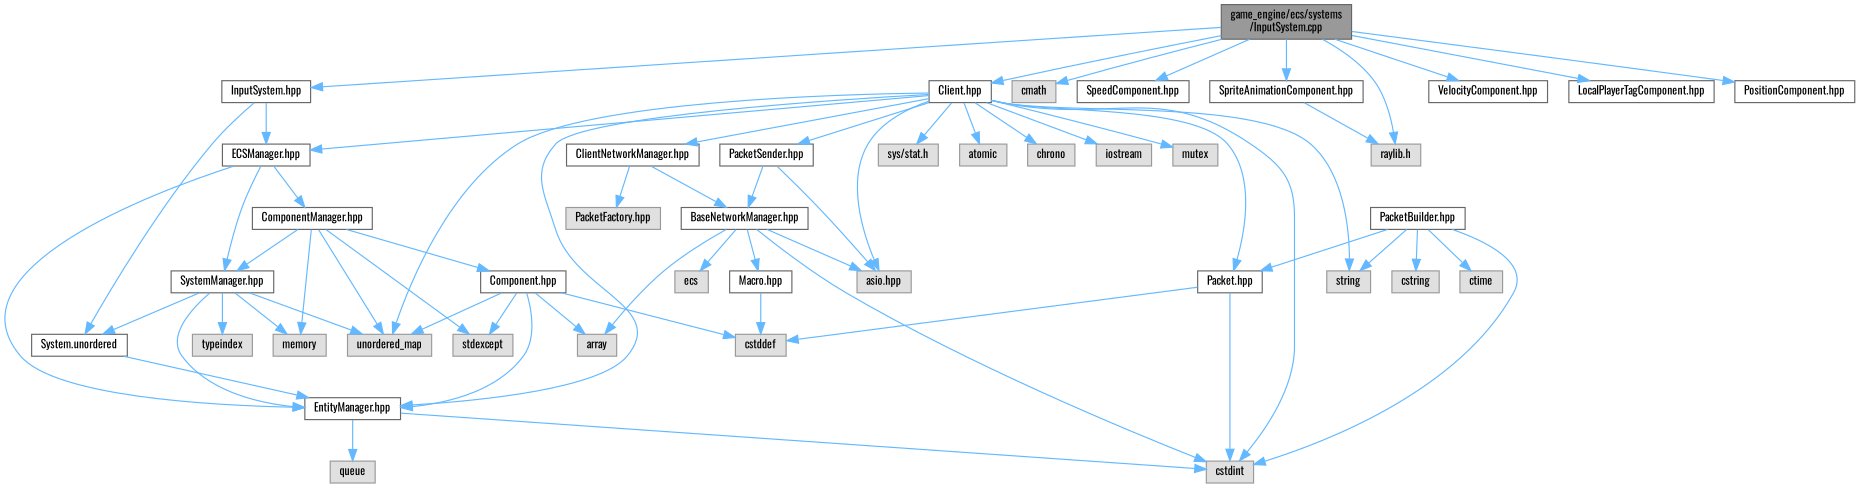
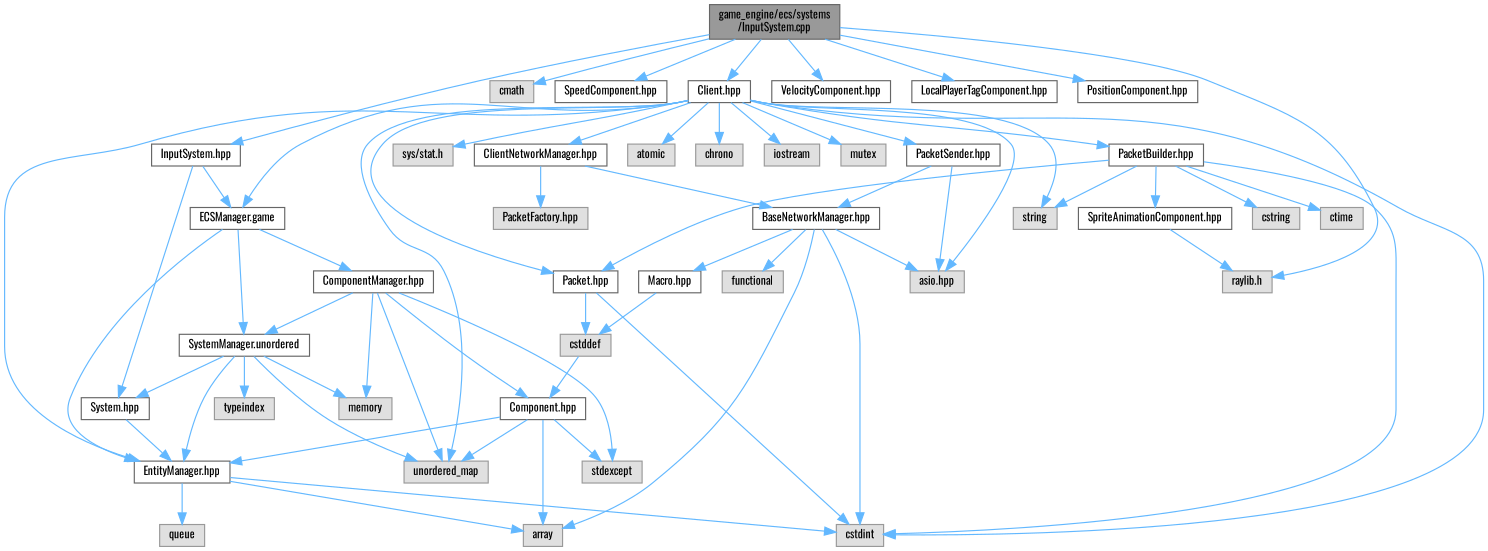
edge "game_engine/ecs/systems /InputSystem.cpp" -> "SpriteAnimationComponent.hpp": now "PacketBuilder.hpp" -> "SpriteAnimationComponent.hpp"
edge "Client.hpp" -> "PacketBuilder.hpp": added
node "ECSManager.hpp": label "ECSManager.hpp" -> "ECSManager.game"
node "SystemManager.hpp": label "SystemManager.hpp" -> "SystemManager.unordered"
node "ecs": label "ecs" -> "functional"
edge "Component.hpp" -> "cstddef": reversed
node "System.unordered": label "System.unordered" -> "System.hpp"
edge "EntityManager.hpp" -> "array": added
